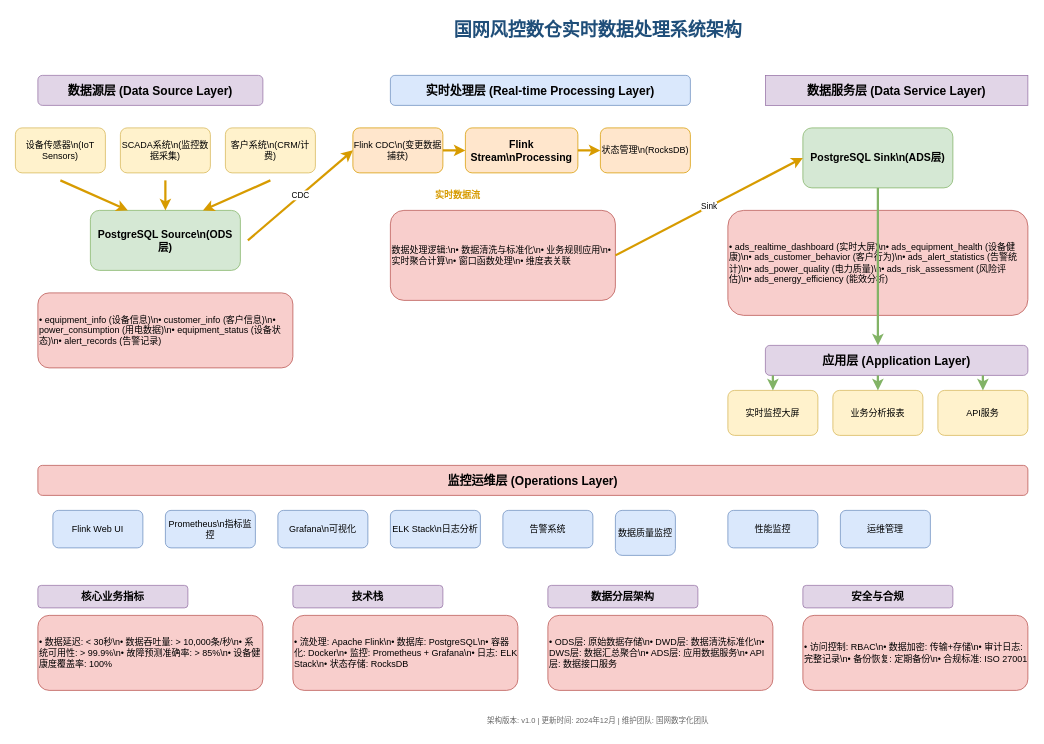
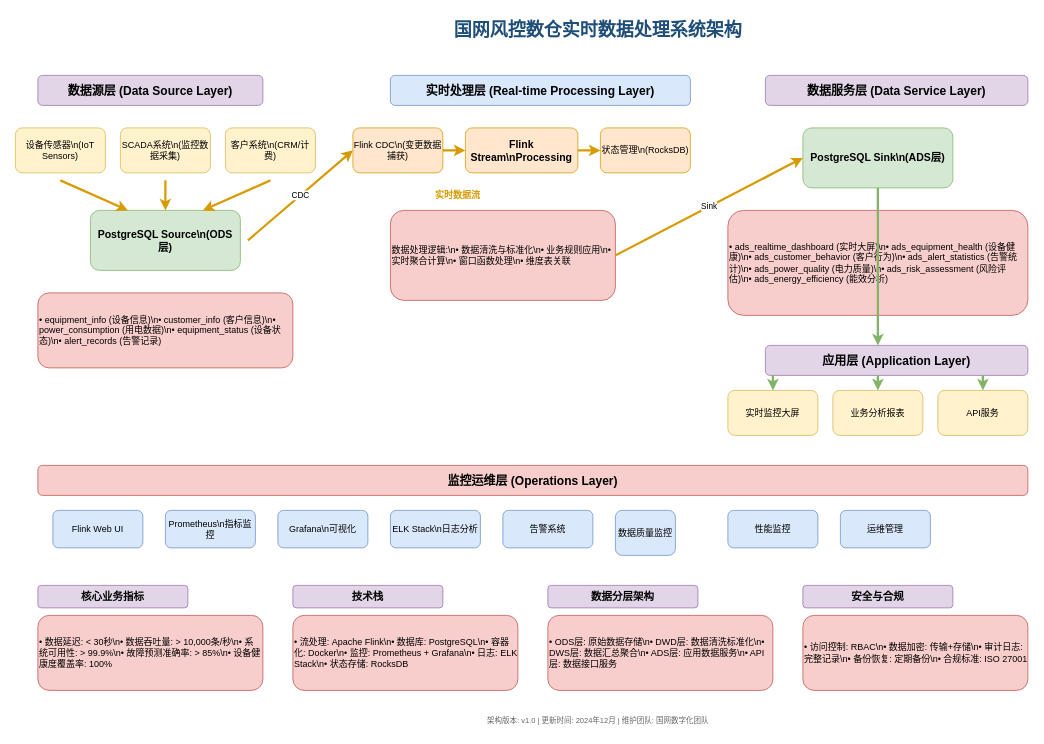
node "数据服务层 (Data Service Layer)": shape rectangle -> rounded rectangle
